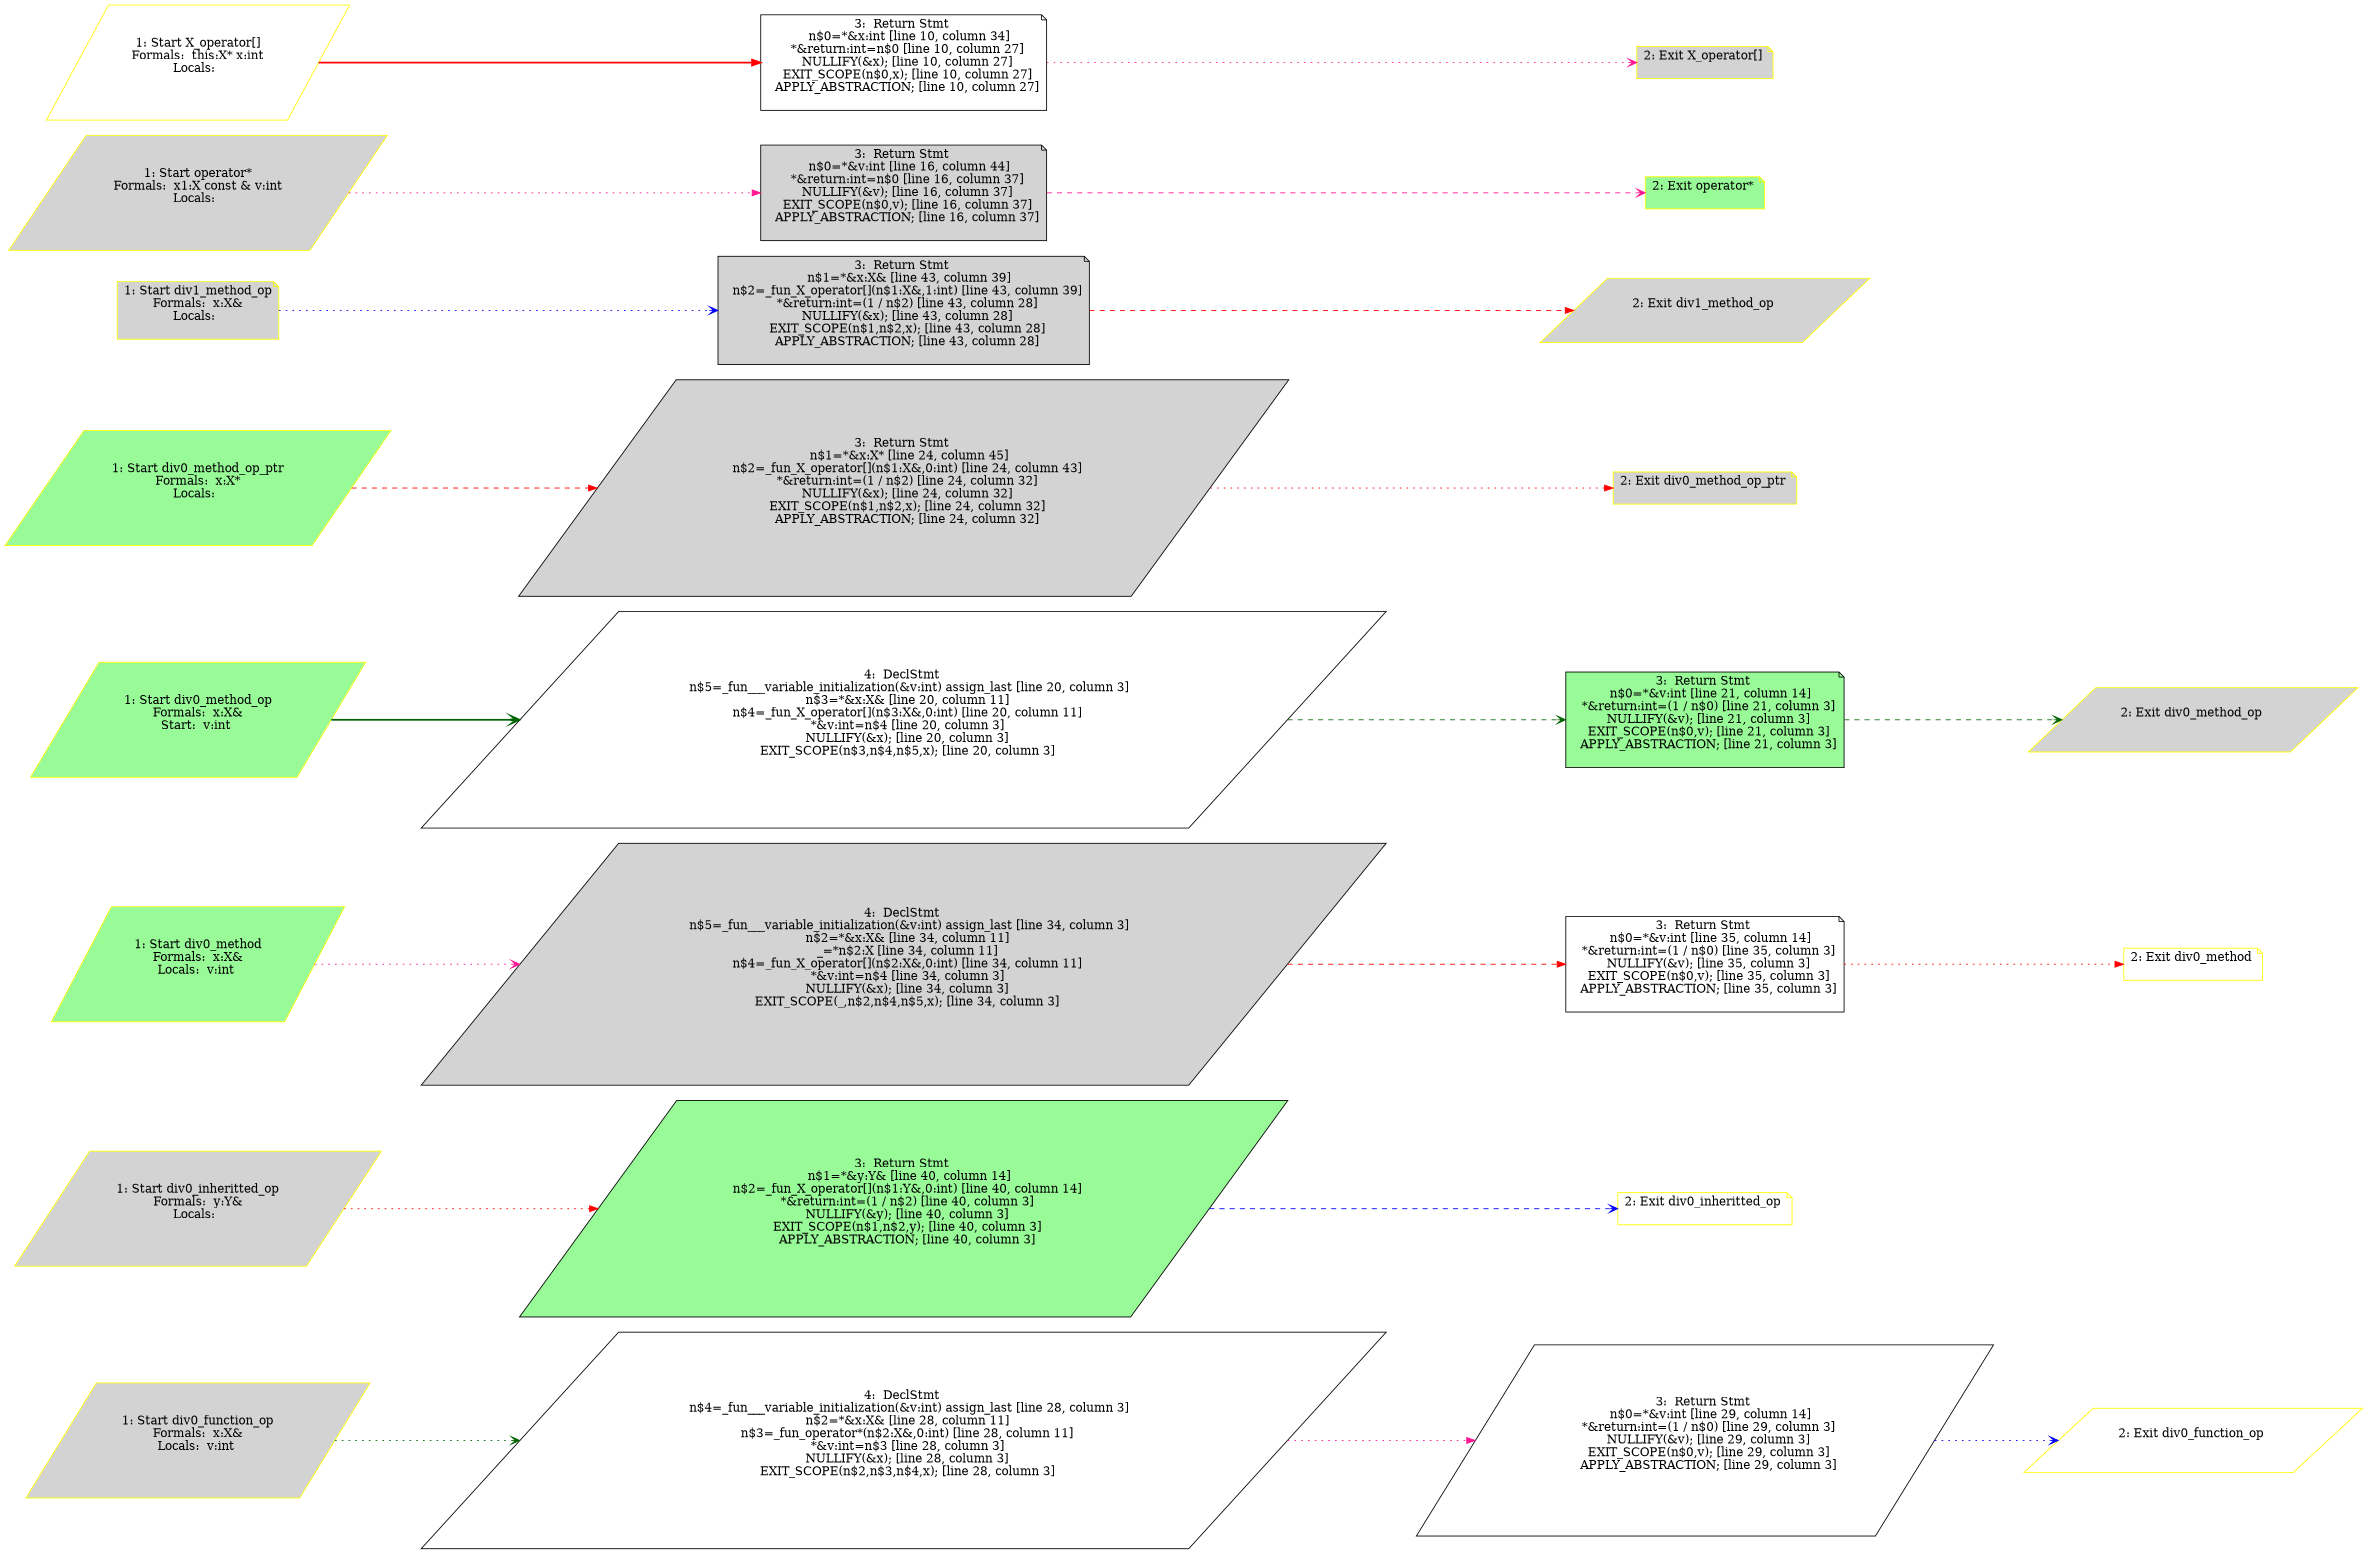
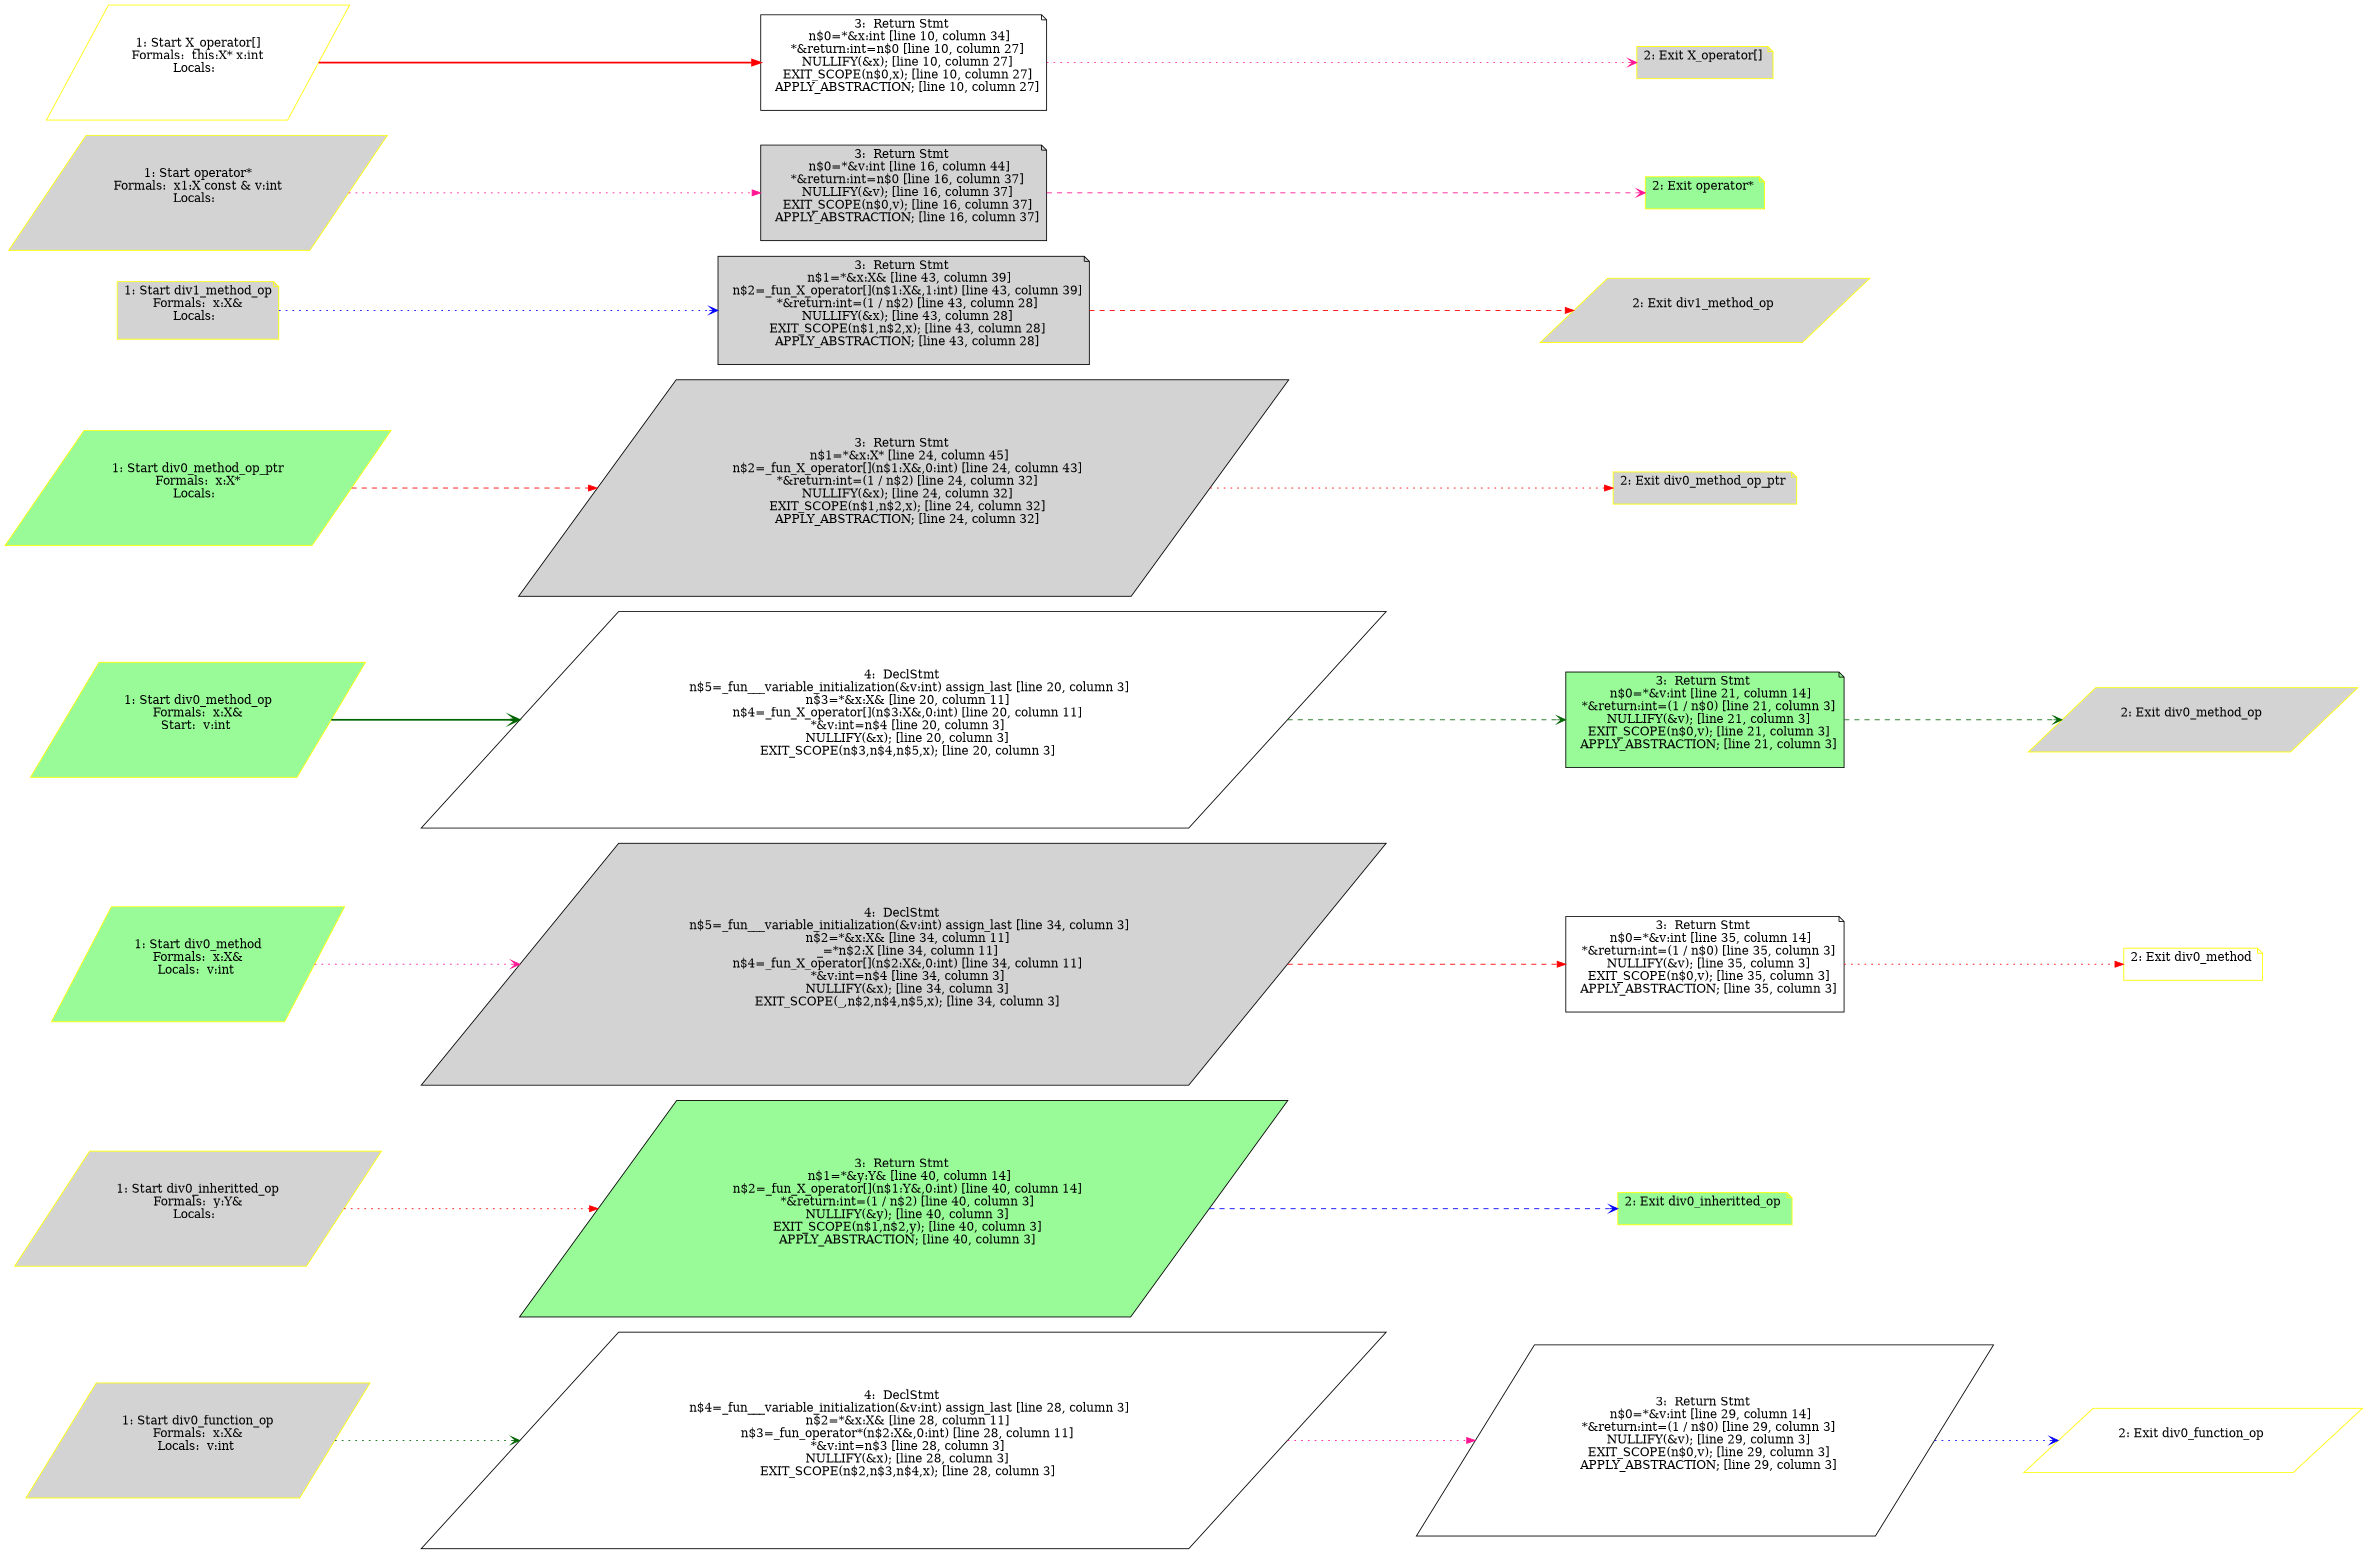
node "2: Exit div0_inheritted_op": fillcolor white -> palegreen
